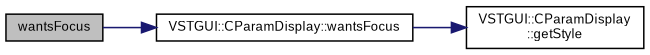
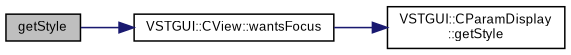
node "wantsFocus": label "wantsFocus" -> "getStyle"
node "VSTGUI::CParamDisplay::wantsFocus": label "VSTGUI::CParamDisplay::wantsFocus" -> "VSTGUI::CView::wantsFocus"
